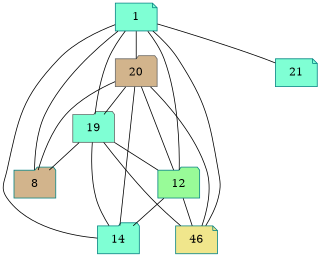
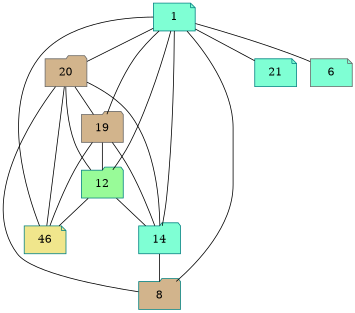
node "6": added
node "19": fillcolor aquamarine -> tan
edge "19" -- "8": now "14" -- "8"
